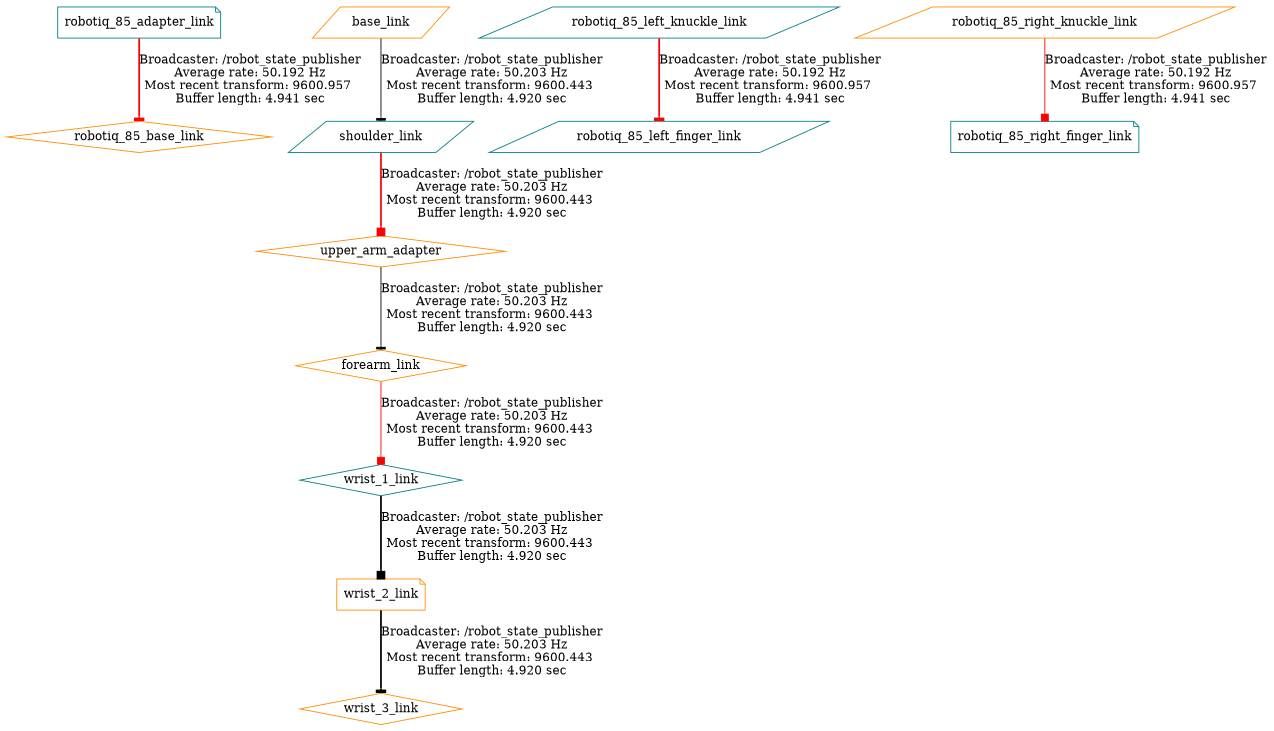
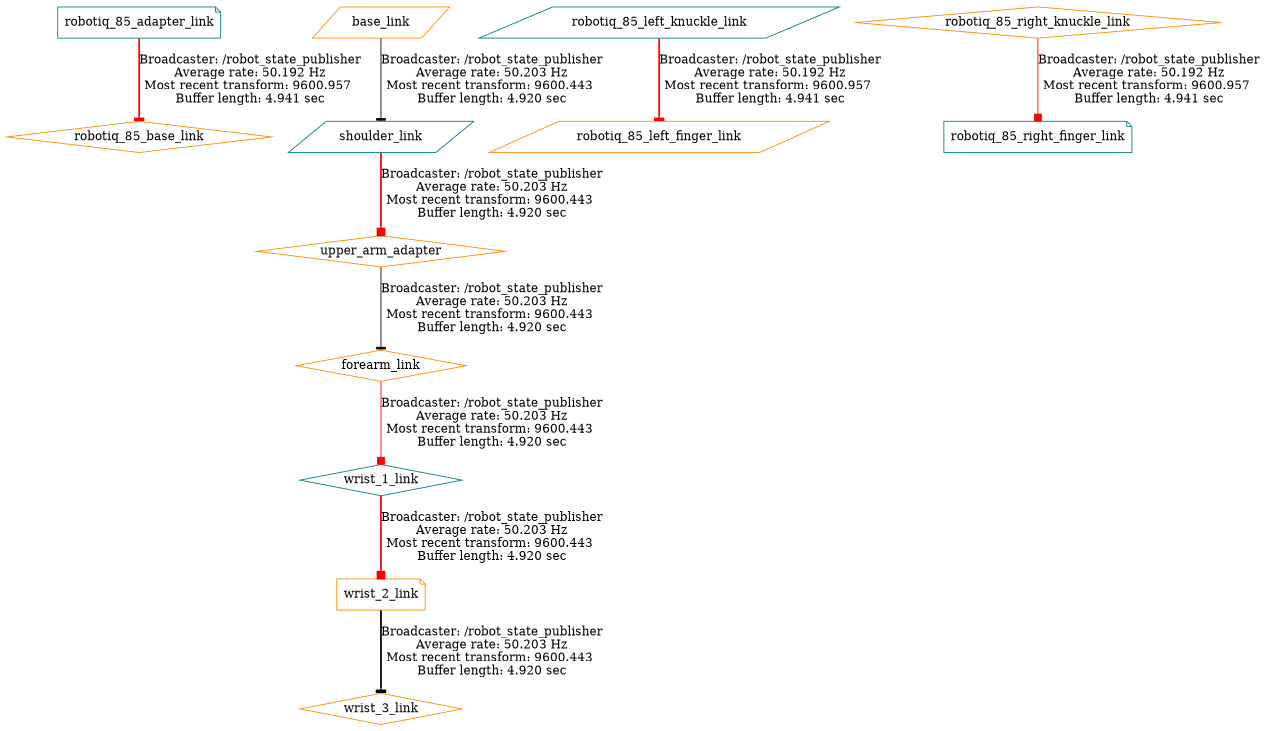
node "robotiq_85_right_knuckle_link": shape parallelogram -> diamond
node "robotiq_85_left_finger_link": color teal -> darkorange
edge "wrist_1_link" -> "wrist_2_link": color black -> red
